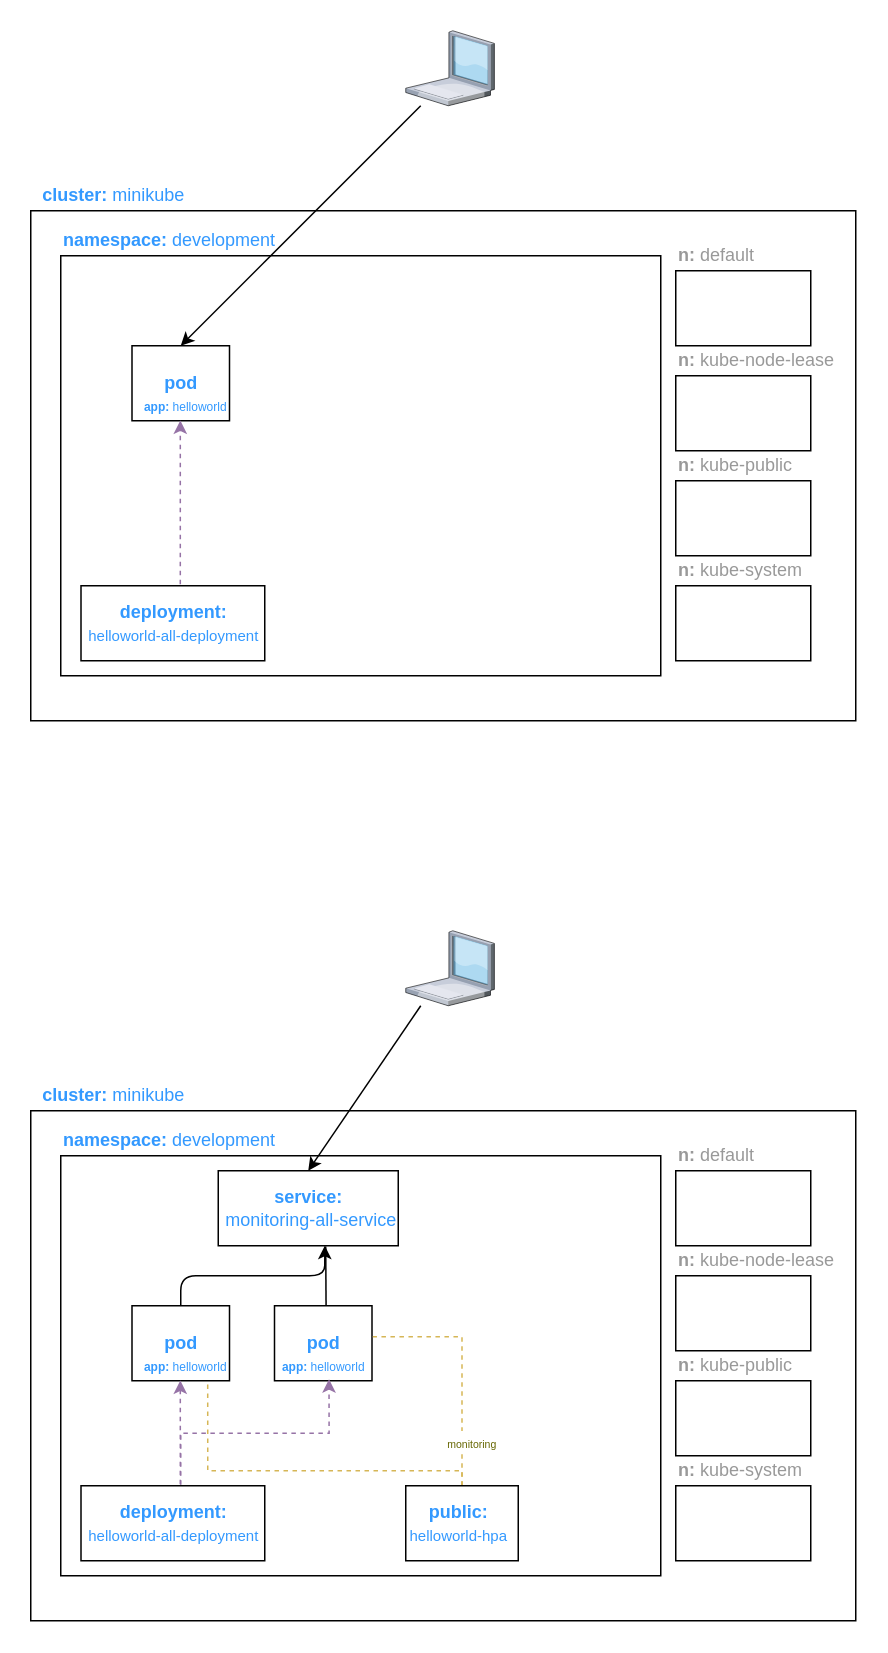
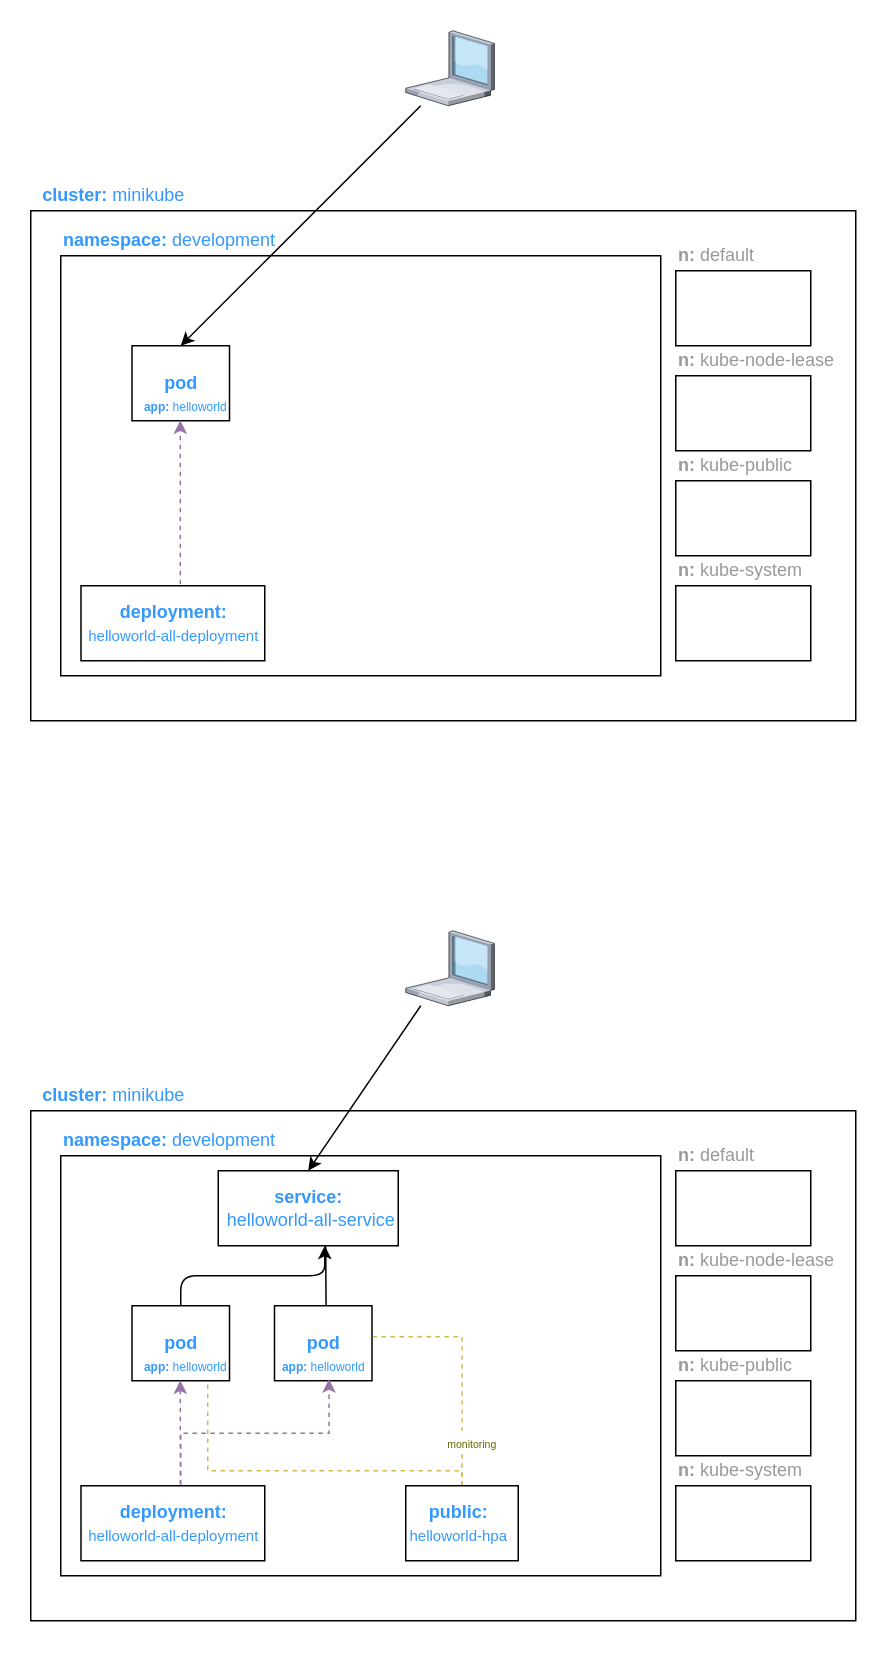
node "service: monitoring-all-service": label "service: monitoring-all-service" -> "service: helloworld-all-service"
